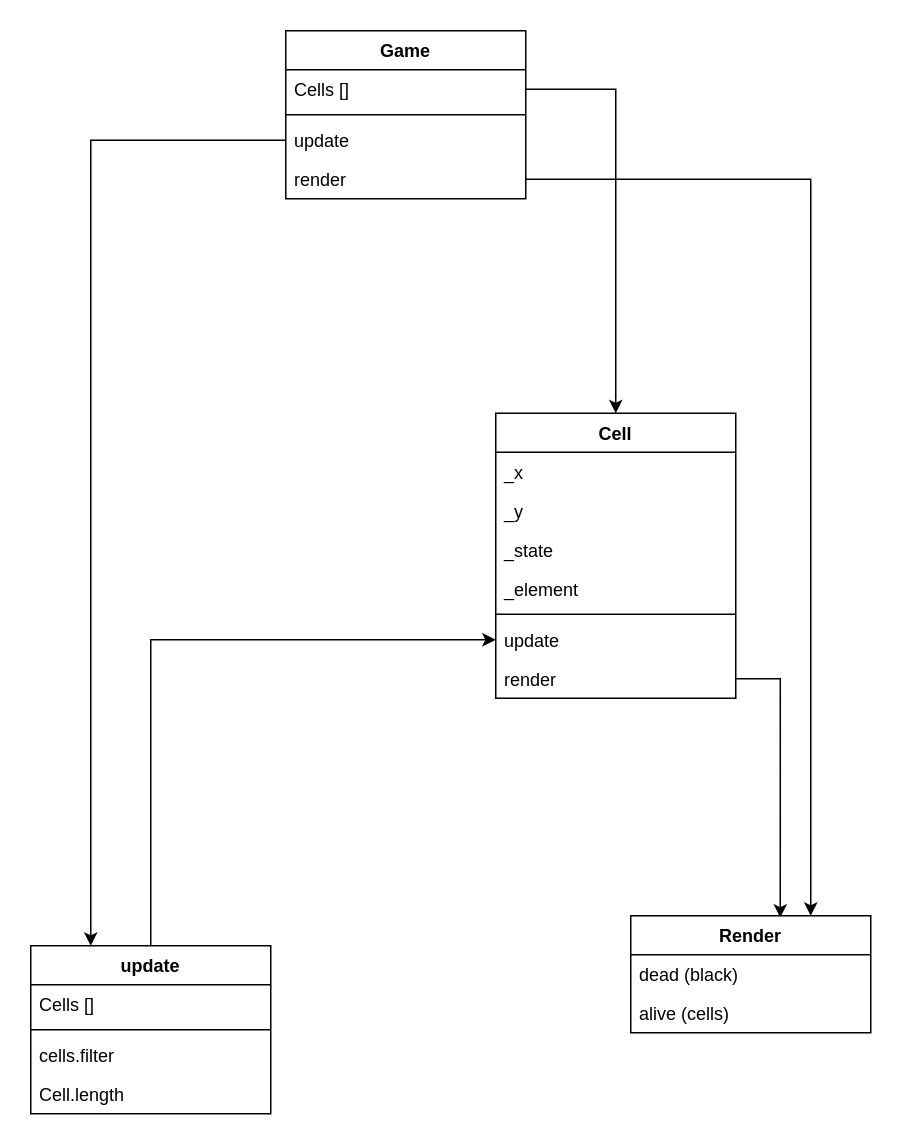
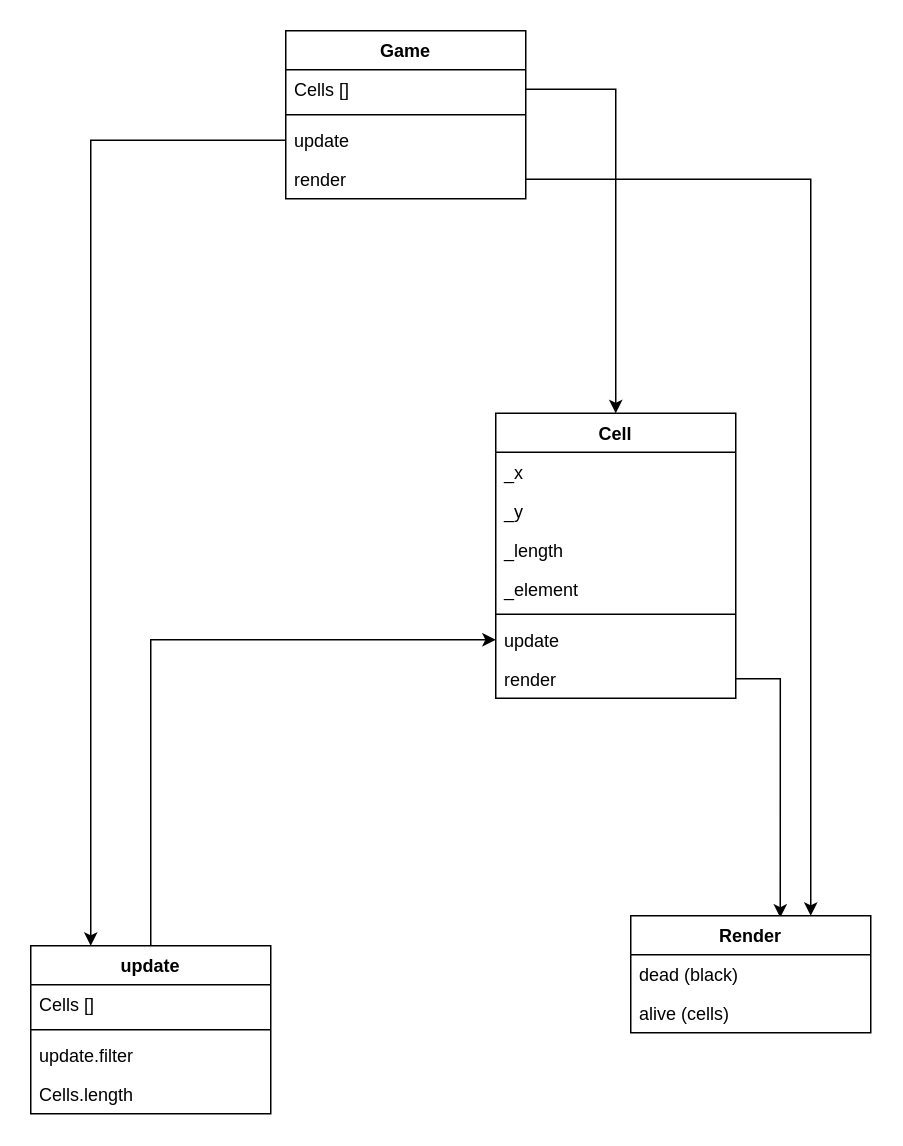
node "_state": label "_state" -> "_length"
node "cells.filter": label "cells.filter" -> "update.filter"
node "Cell.length": label "Cell.length" -> "Cells.length"
